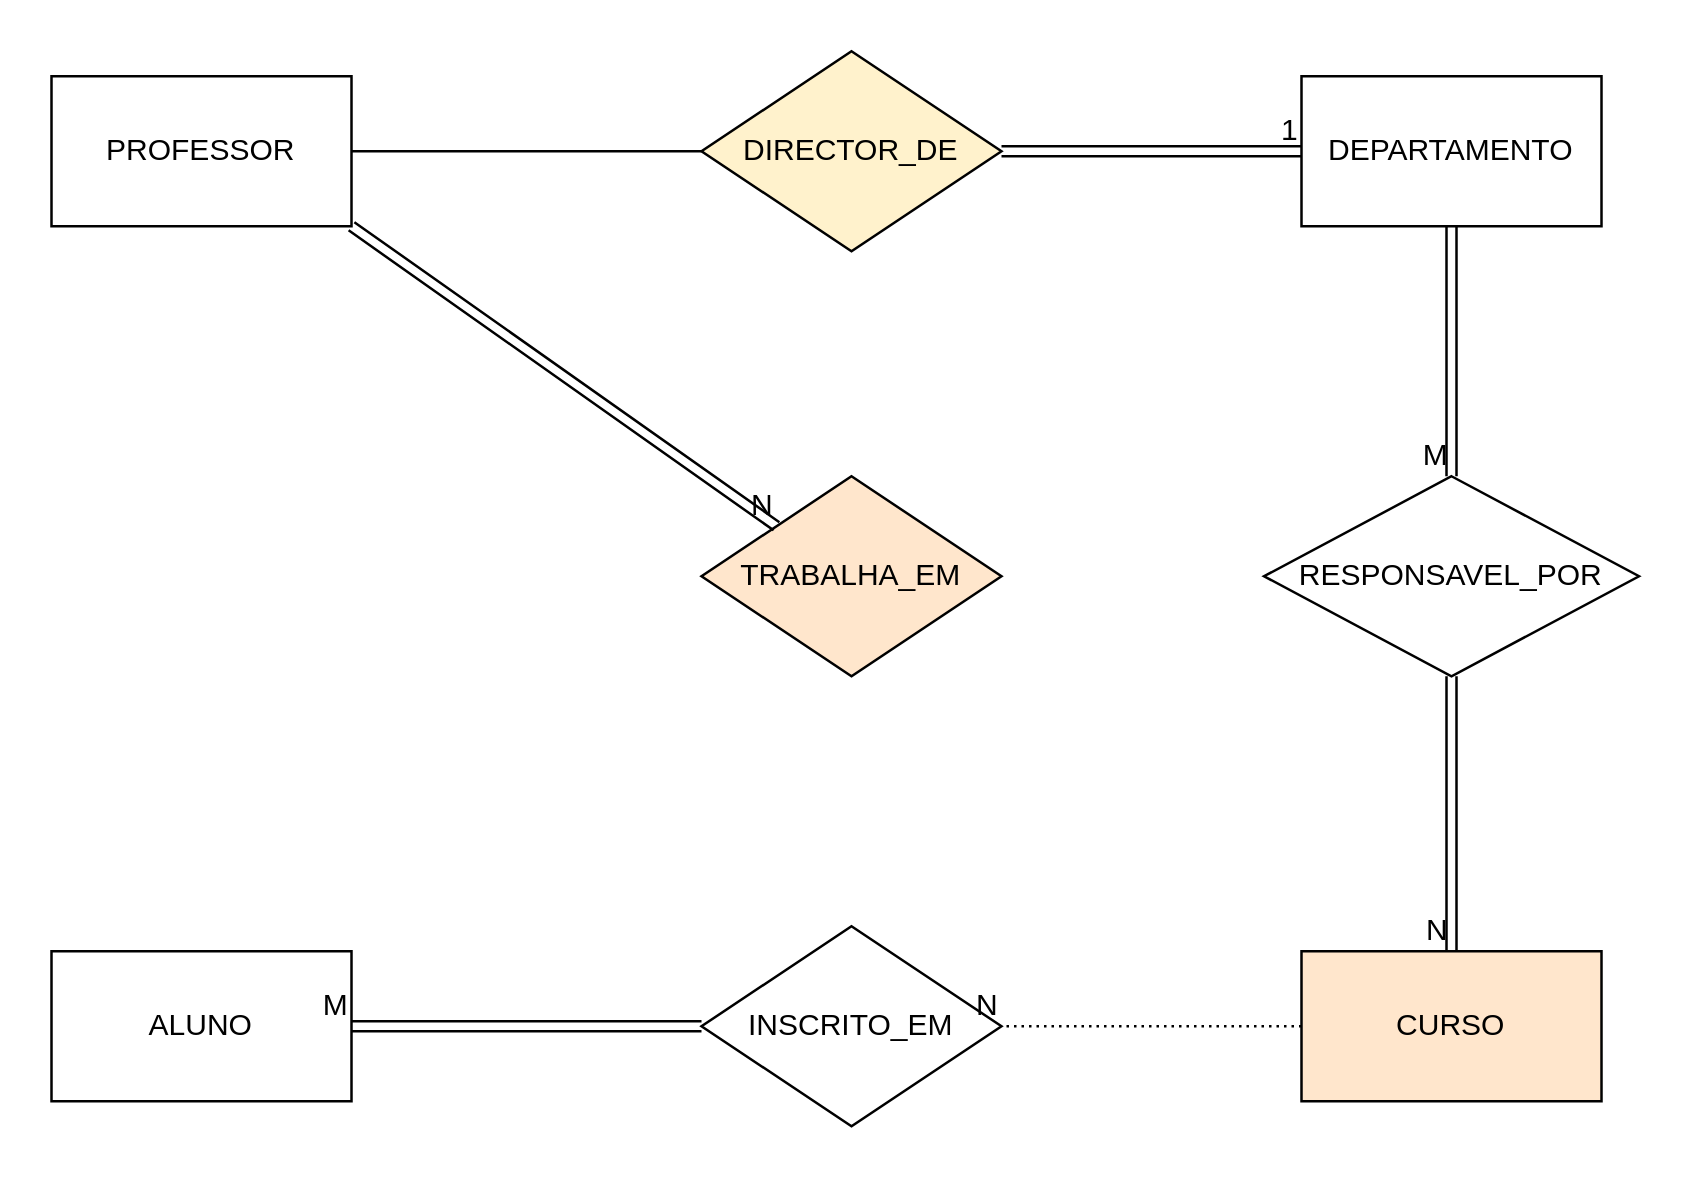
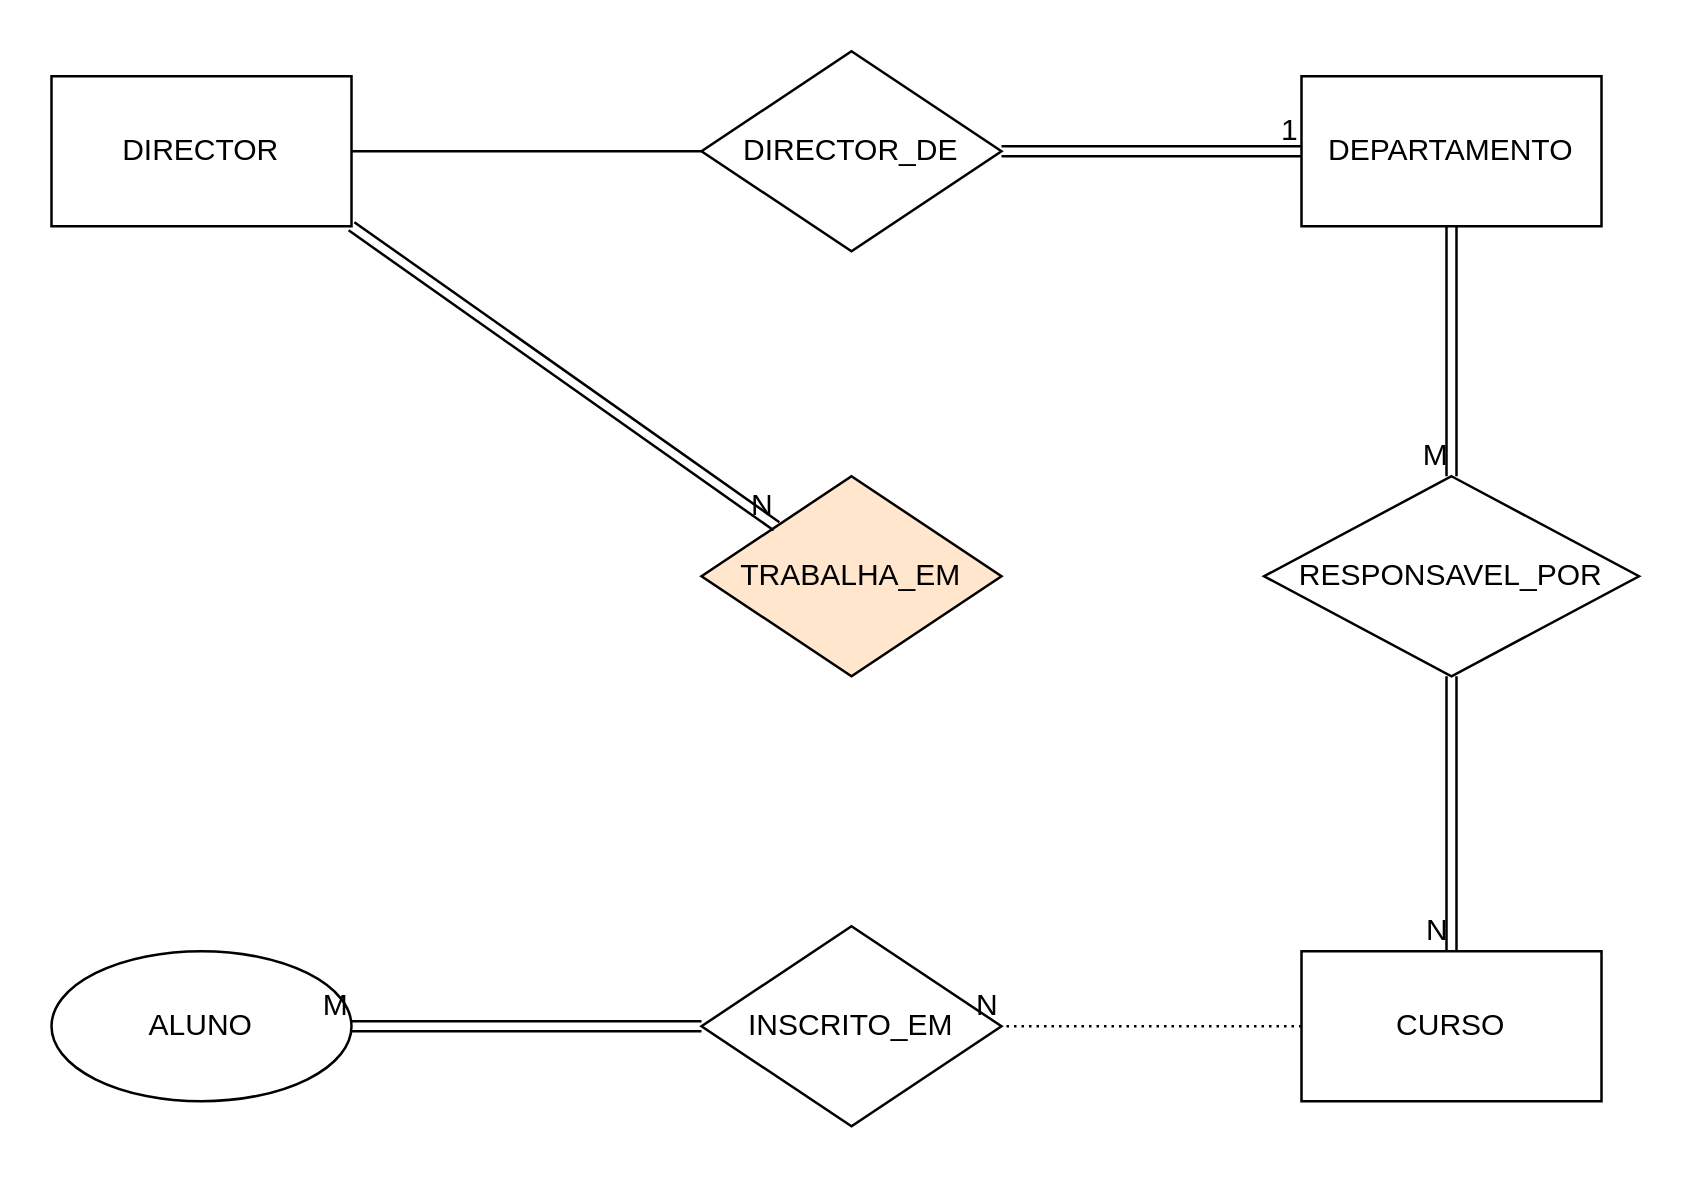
node "PROFESSOR": label "PROFESSOR" -> "DIRECTOR"
node "DIRECTOR_DE": fillcolor #fff2cc -> #ffffff
node "ALUNO": shape rectangle -> ellipse
node "CURSO": fillcolor #ffe6cc -> #ffffff
